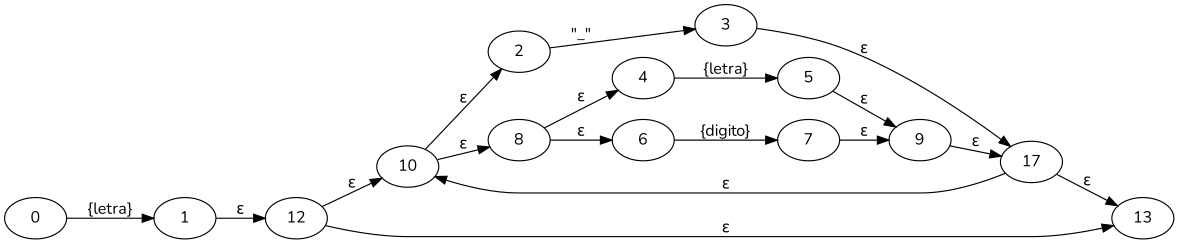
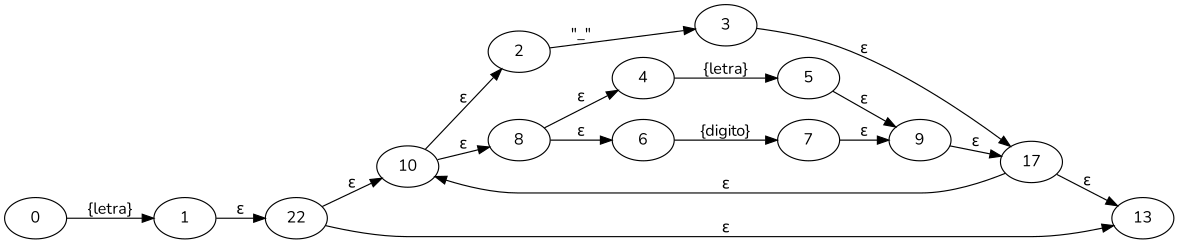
node "12": label "12" -> "22"
